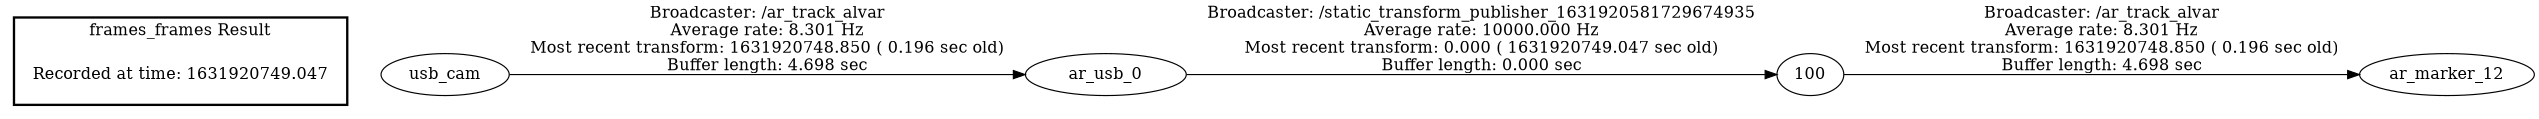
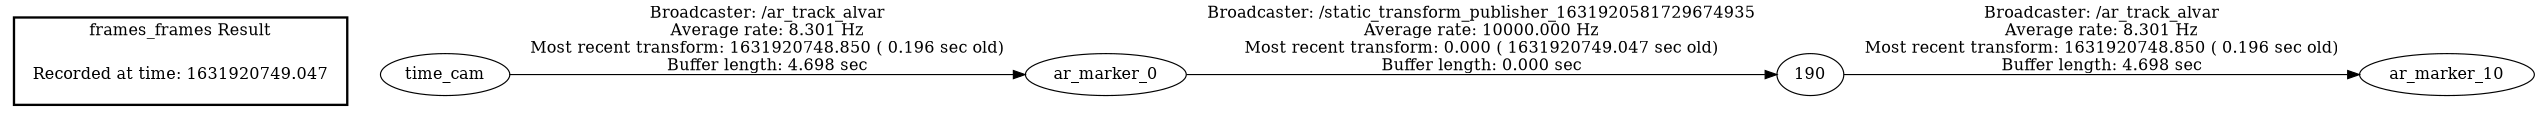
node "usb_cam": label "usb_cam" -> "time_cam"
node "ar_usb_0": label "ar_usb_0" -> "ar_marker_0"
node "100": label "100" -> "190"
node "ar_marker_12": label "ar_marker_12" -> "ar_marker_10"
